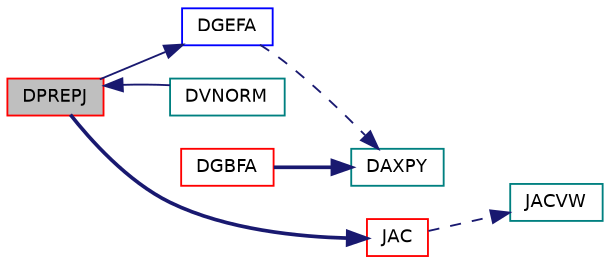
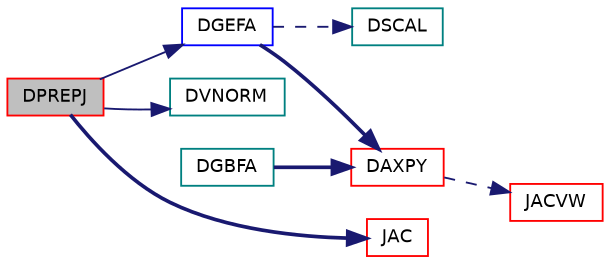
node "DSCAL": added
edge "DVNORM" -> "DPREPJ": reversed
edge "DGEFA" -> "DAXPY": style dashed -> bold
node "DGBFA": color red -> teal
node "DAXPY": color teal -> red
node "JACVW": color teal -> red
edge "JAC" -> "JACVW": now "DAXPY" -> "JACVW"
